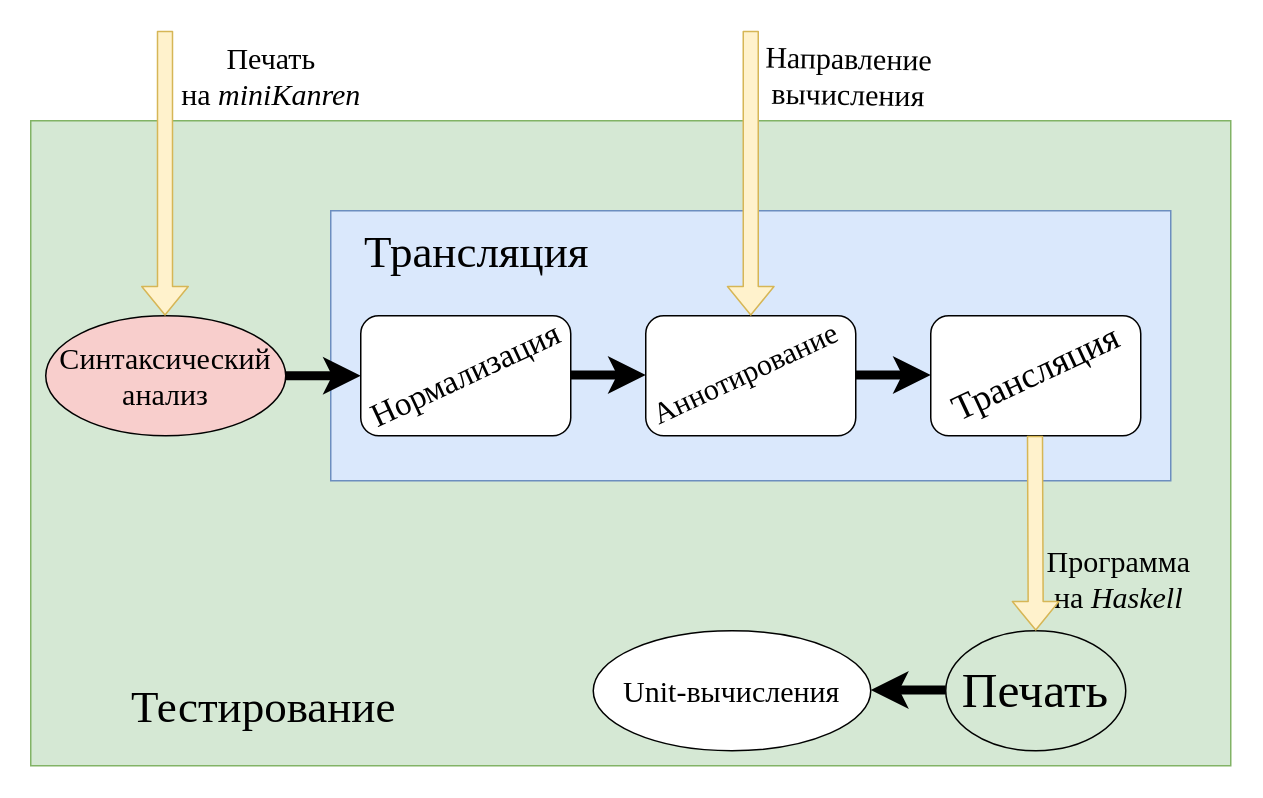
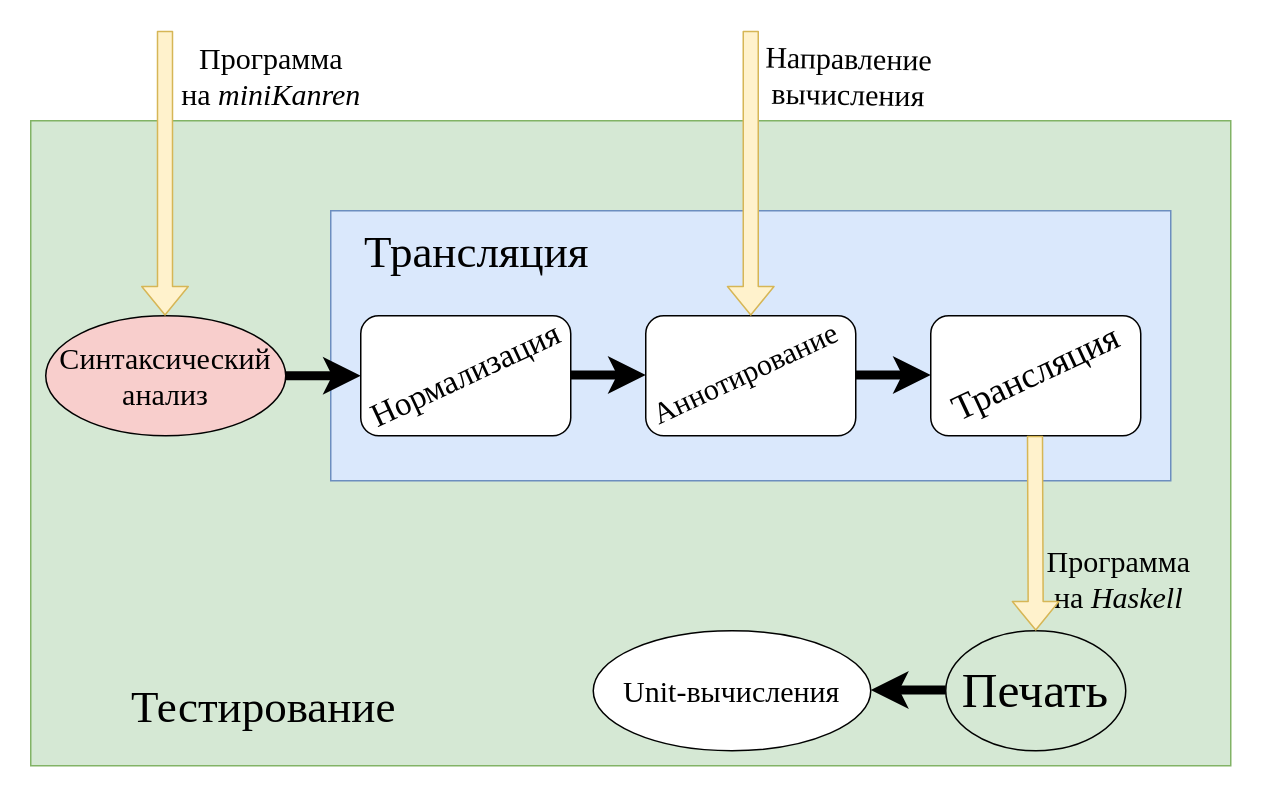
node "Печать на miniKanren": label "Печать на miniKanren" -> "Программа на miniKanren"
